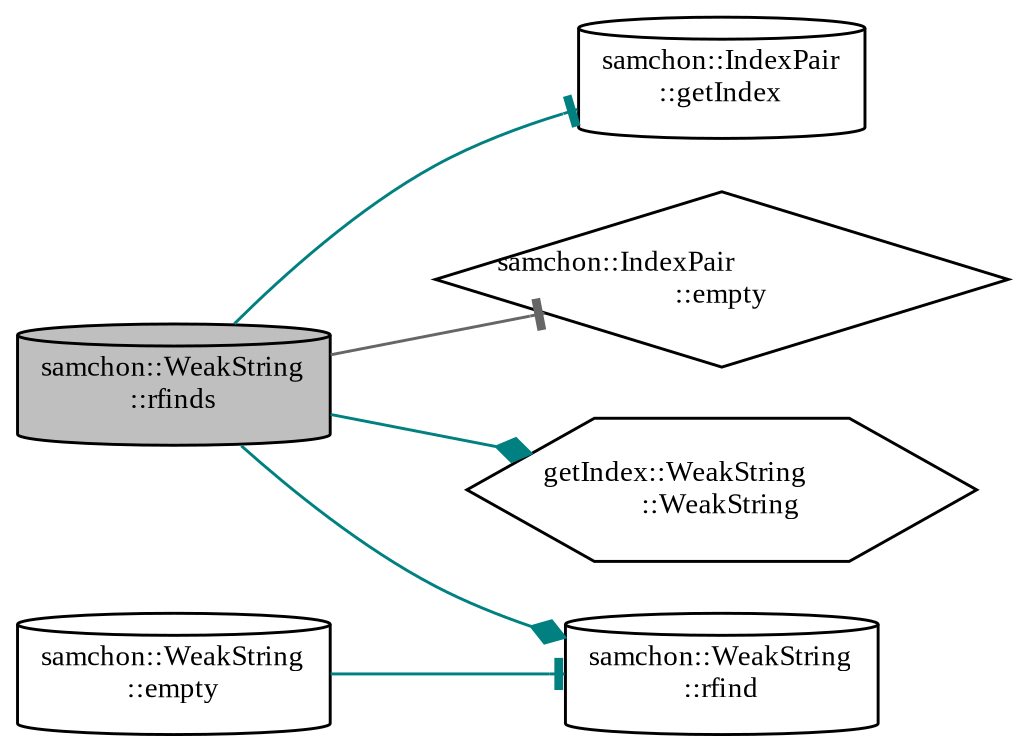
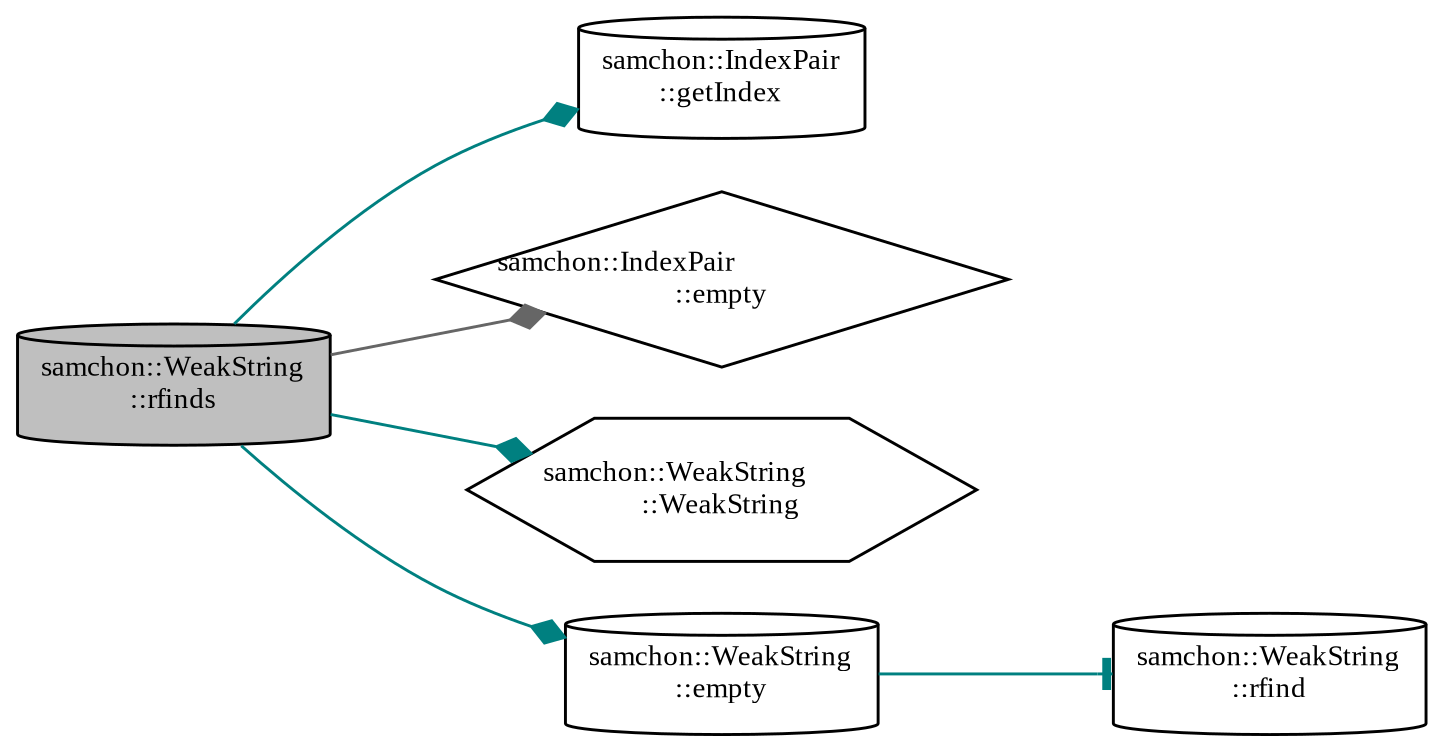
edge "samchon::WeakString ::rfinds" -> "samchon::IndexPair ::getIndex": arrowhead tee -> diamond
edge "samchon::WeakString ::rfinds" -> "samchon::IndexPair ::empty": arrowhead tee -> diamond
node "getIndex::WeakString ::WeakString": label "getIndex::WeakString ::WeakString" -> "samchon::WeakString ::WeakString"
edge "samchon::WeakString ::rfinds" -> "samchon::WeakString ::rfind": now "samchon::WeakString ::rfinds" -> "samchon::WeakString ::empty"
